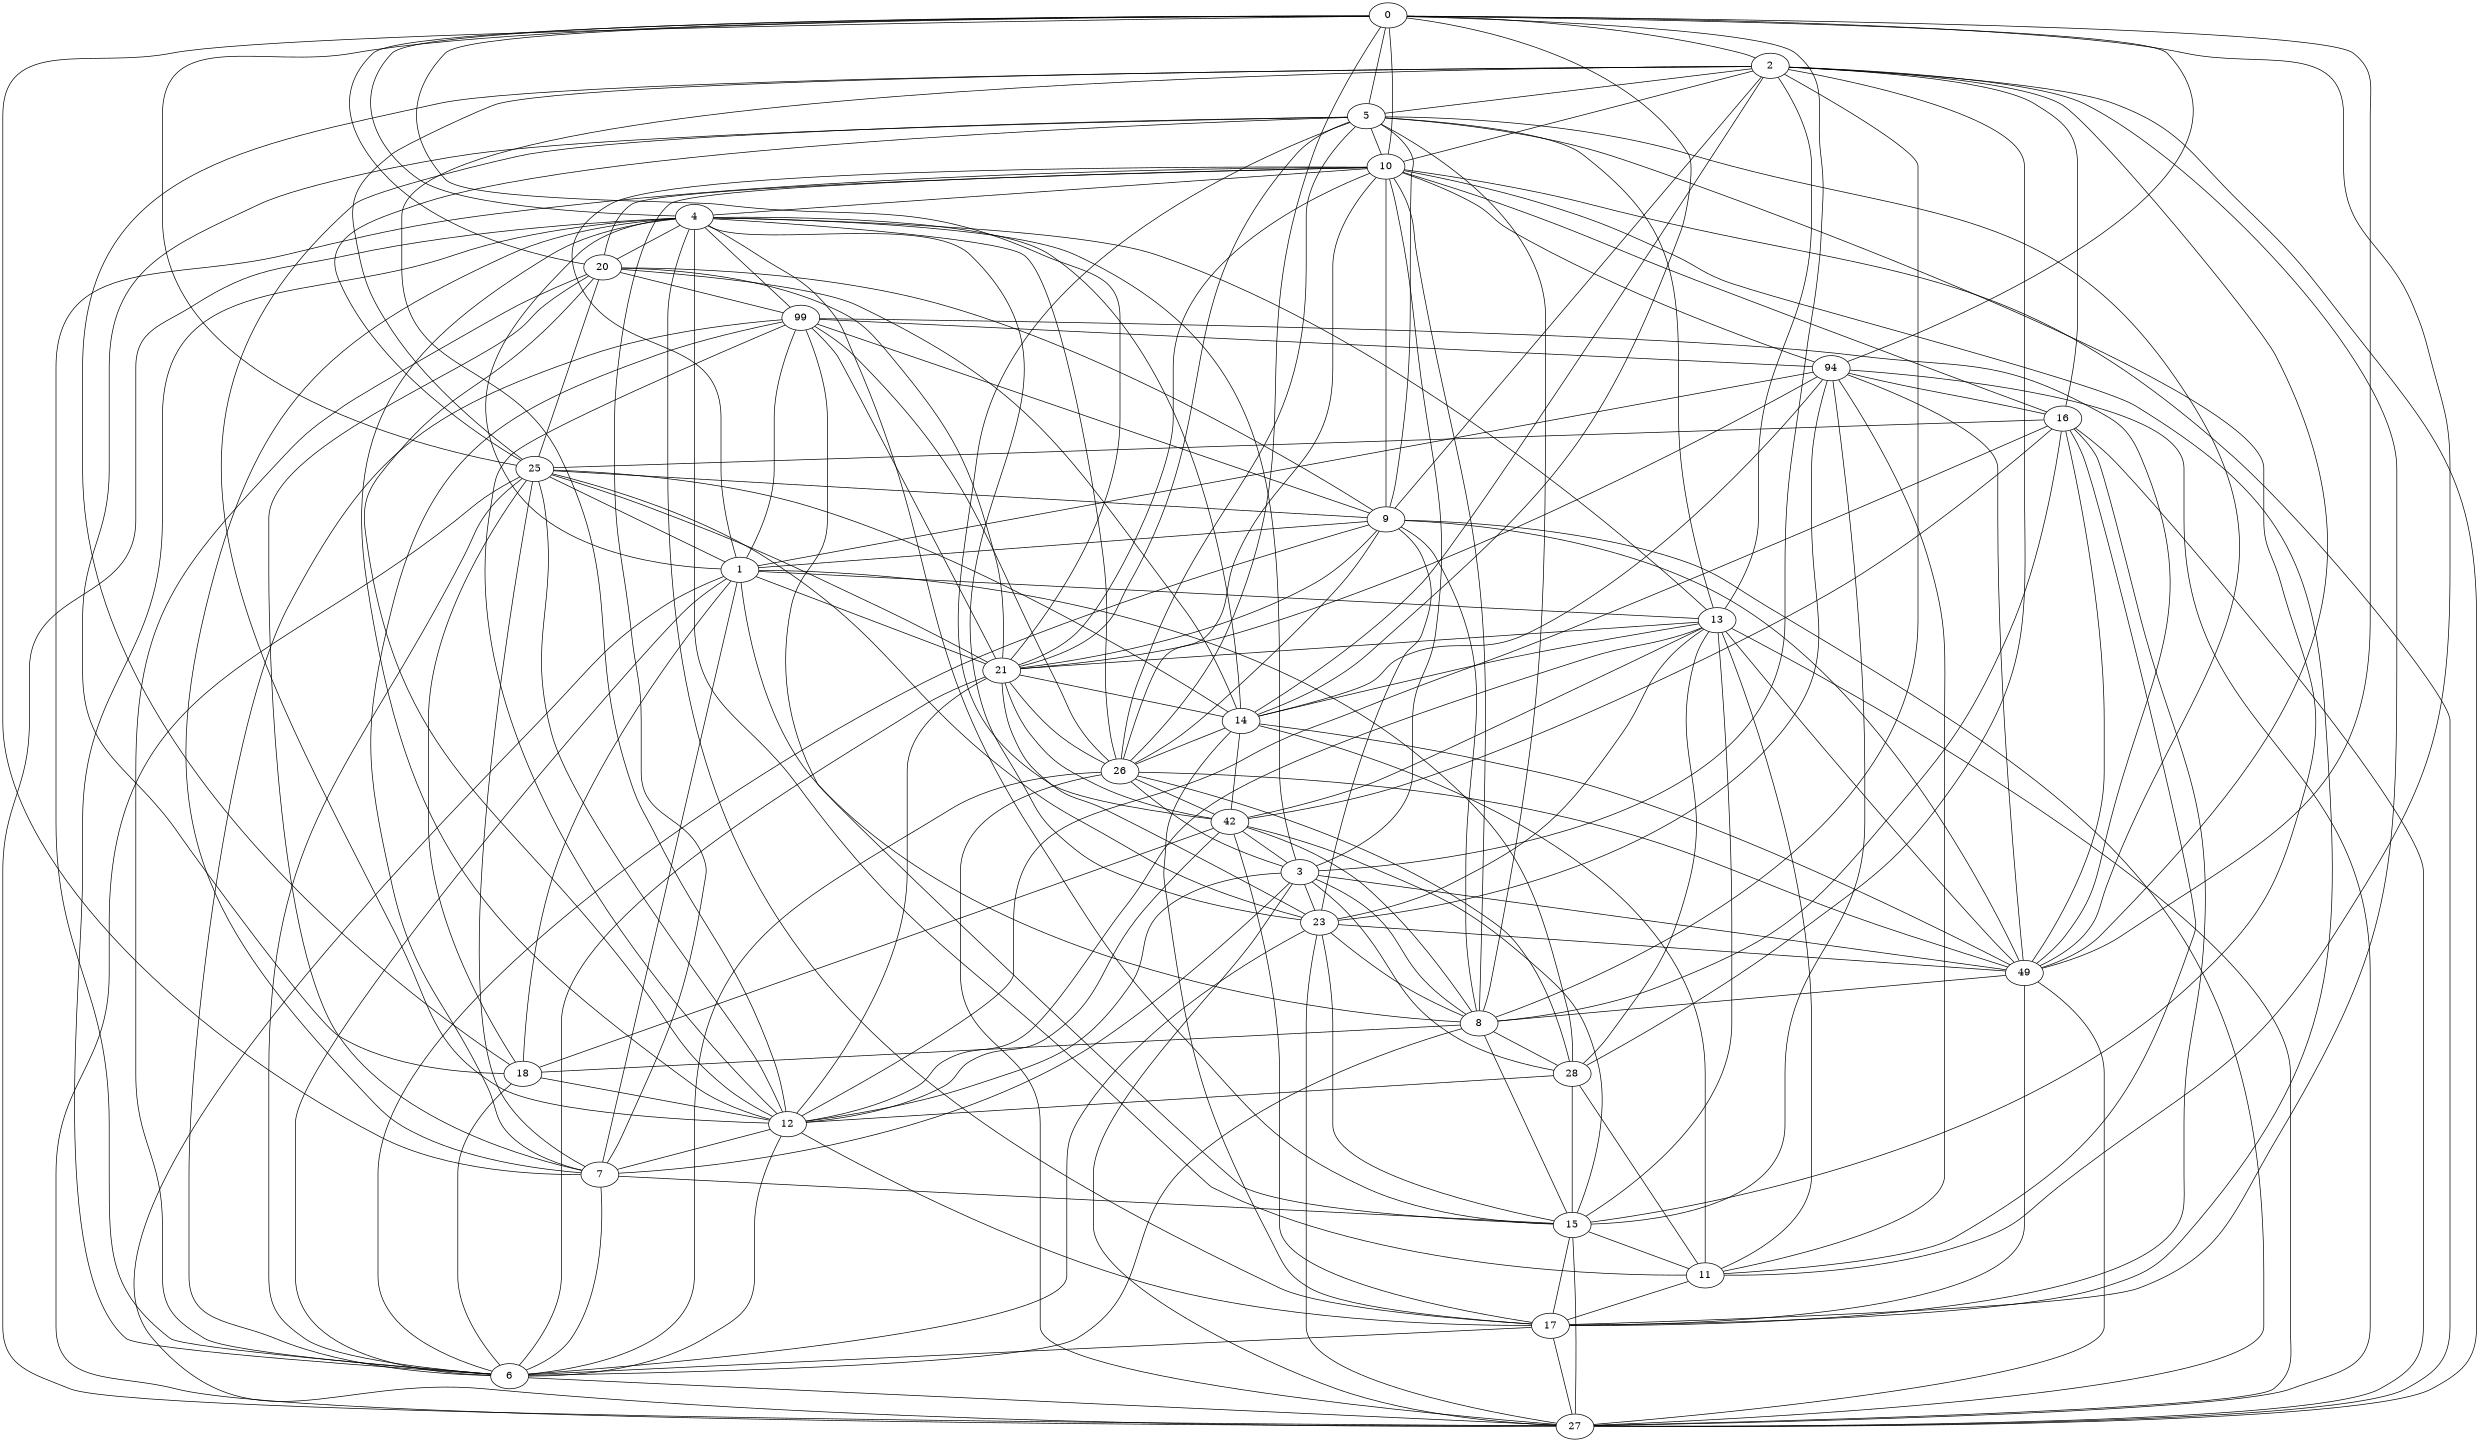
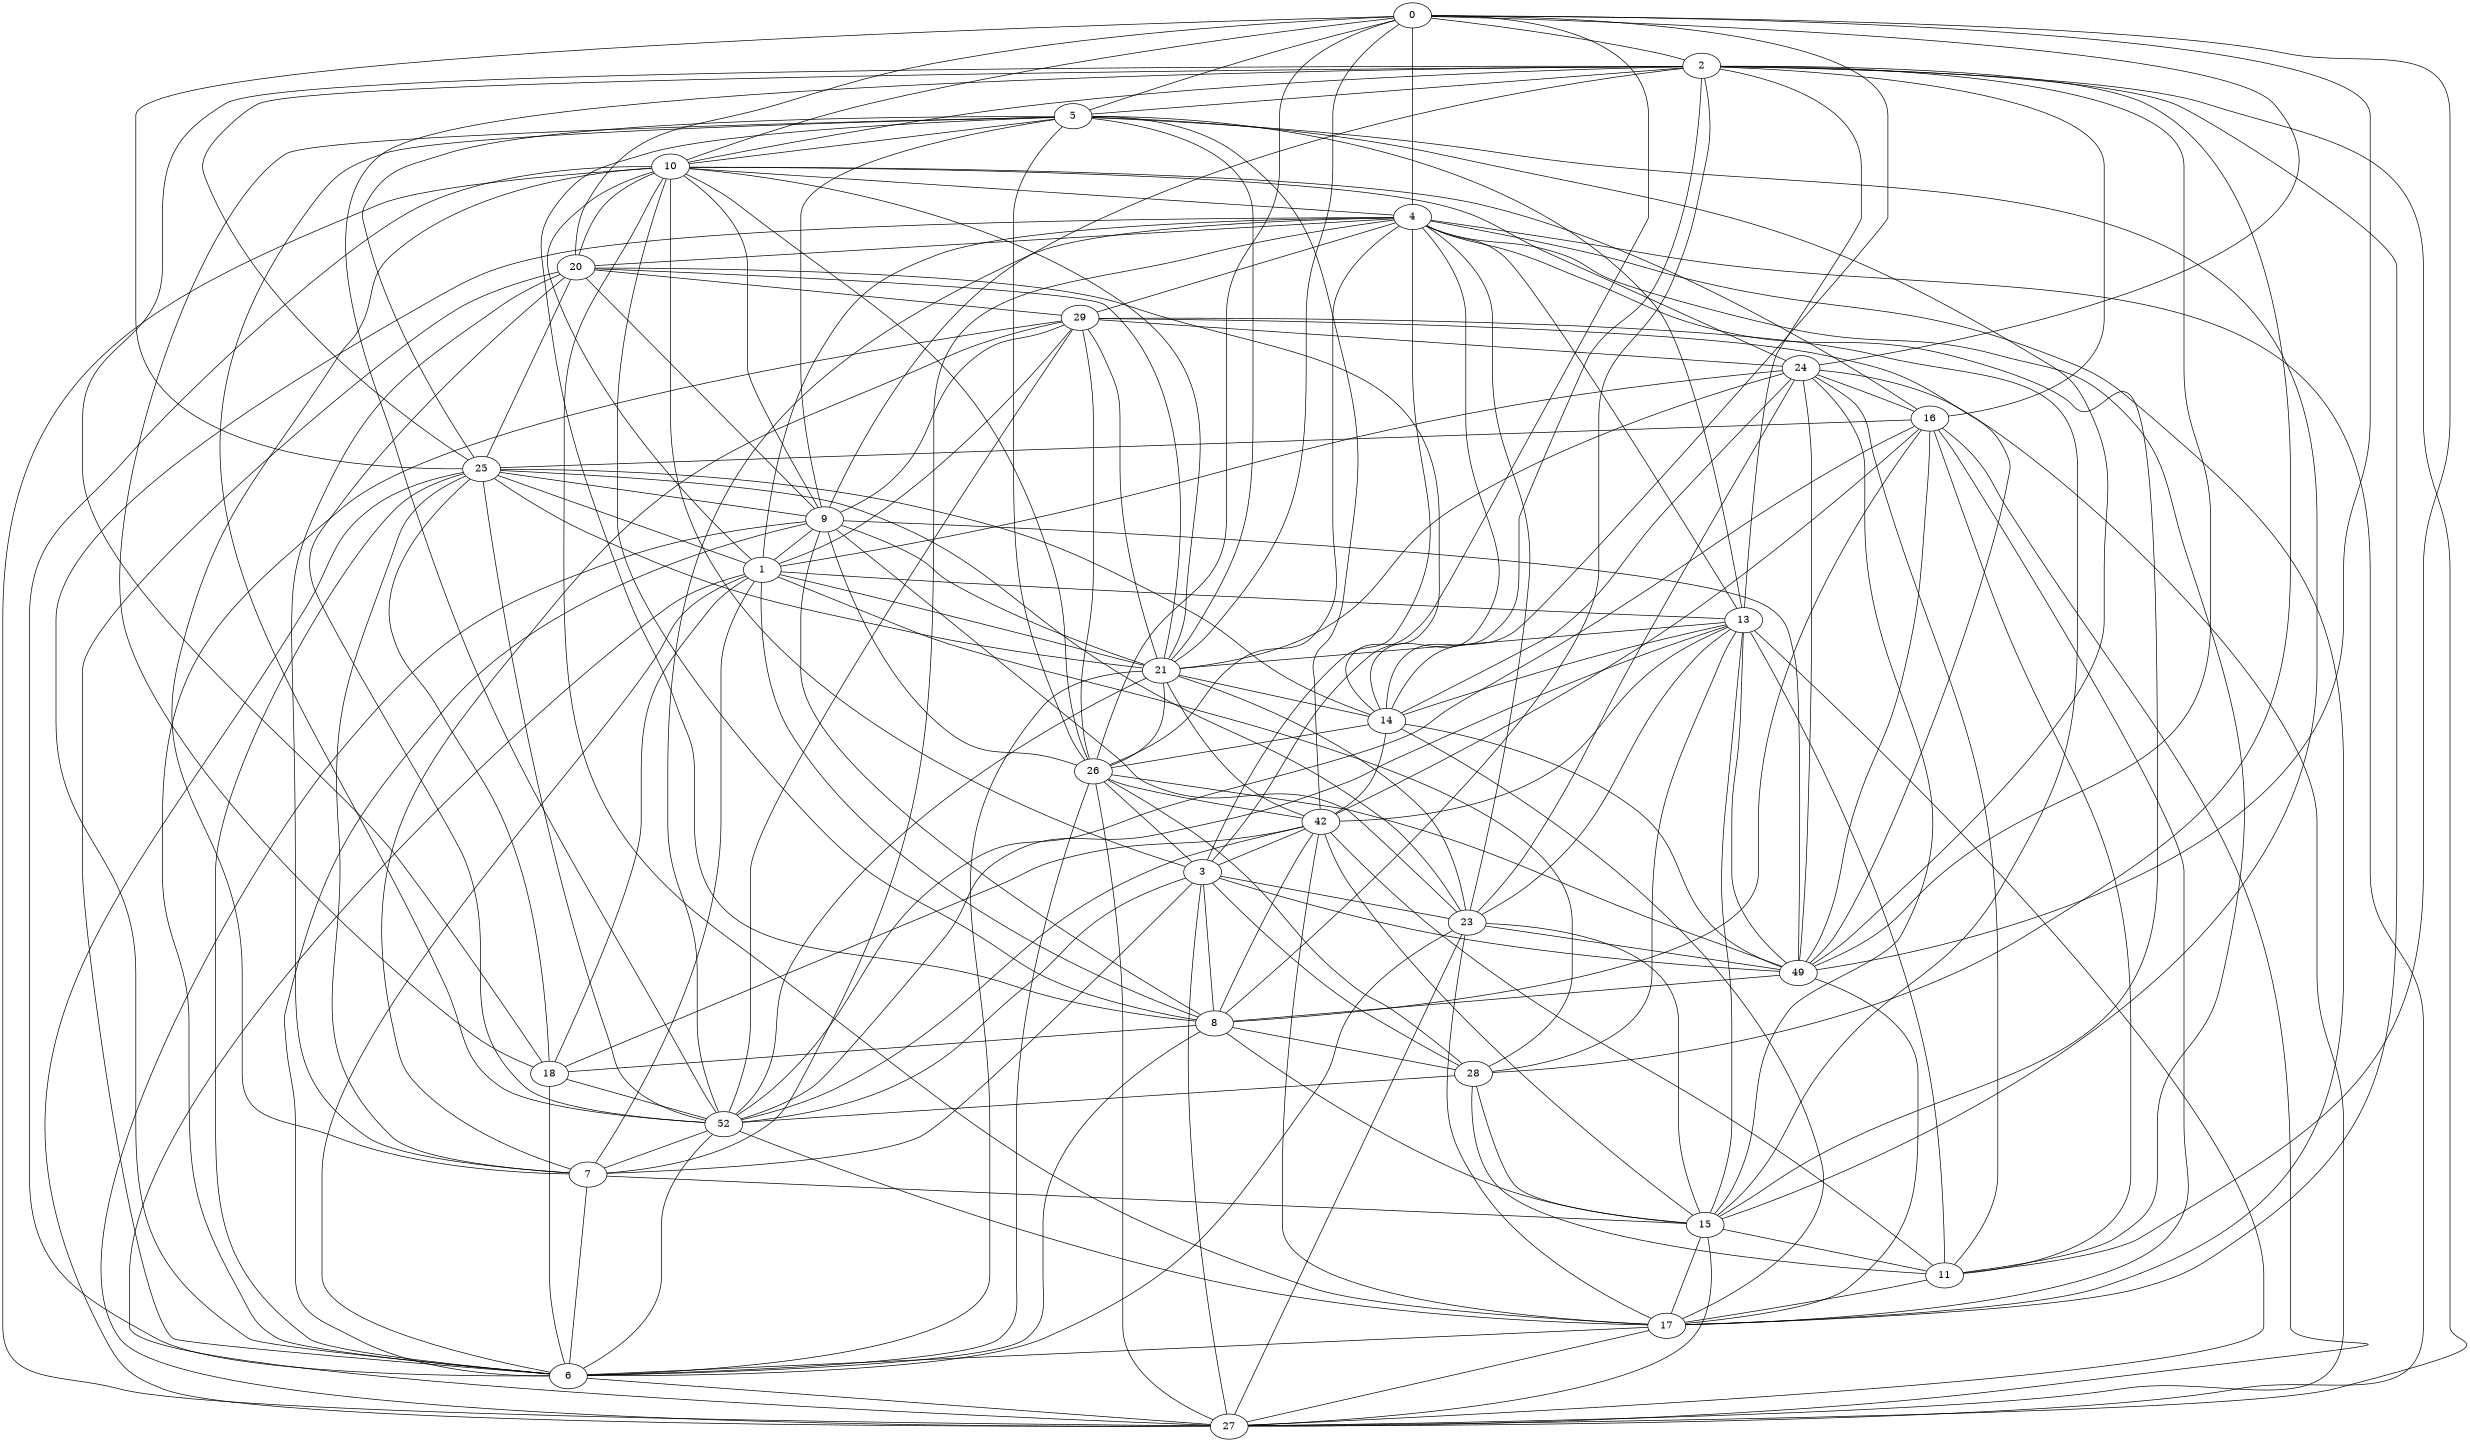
edge "0" -- "7": removed
node "99": label "99" -> "29"
node "94": label "94" -> "24"
edge "14" -- "11": now "42" -- "11"
edge "23" -- "8": now "23" -- "17"
node "12": label "12" -> "52"
edge "49" -- "27": removed
